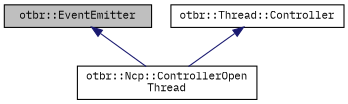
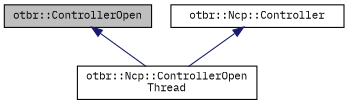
node "otbr::EventEmitter": label "otbr::EventEmitter" -> "otbr::ControllerOpen"
node "otbr::Thread::Controller": label "otbr::Thread::Controller" -> "otbr::Ncp::Controller"
